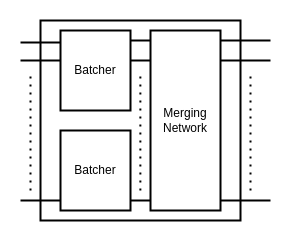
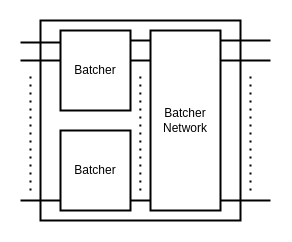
node "Merging Network": label "Merging Network" -> "Batcher Network"
